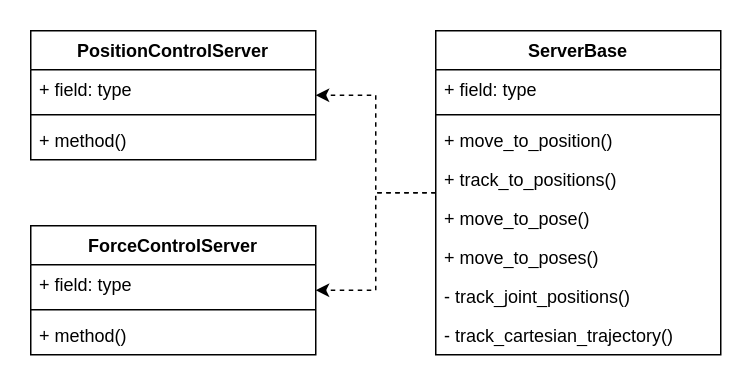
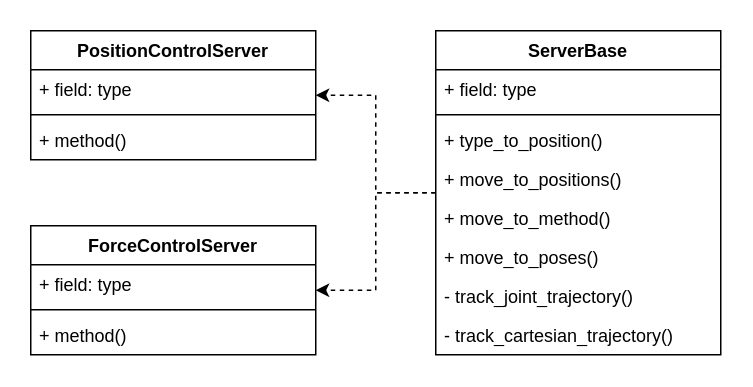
node "+ move_to_position()": label "+ move_to_position()" -> "+ type_to_position()"
node "+ track_to_positions()": label "+ track_to_positions()" -> "+ move_to_positions()"
node "+ move_to_pose()": label "+ move_to_pose()" -> "+ move_to_method()"
node "- track_joint_positions()": label "- track_joint_positions()" -> "- track_joint_trajectory()"
